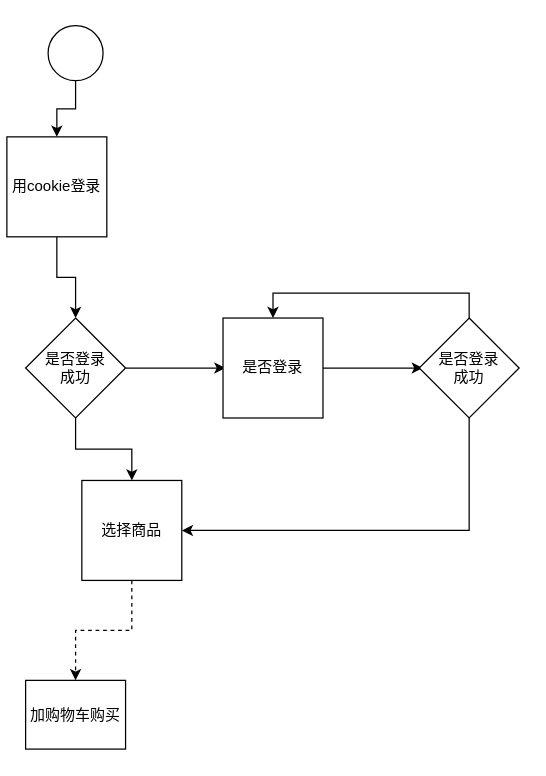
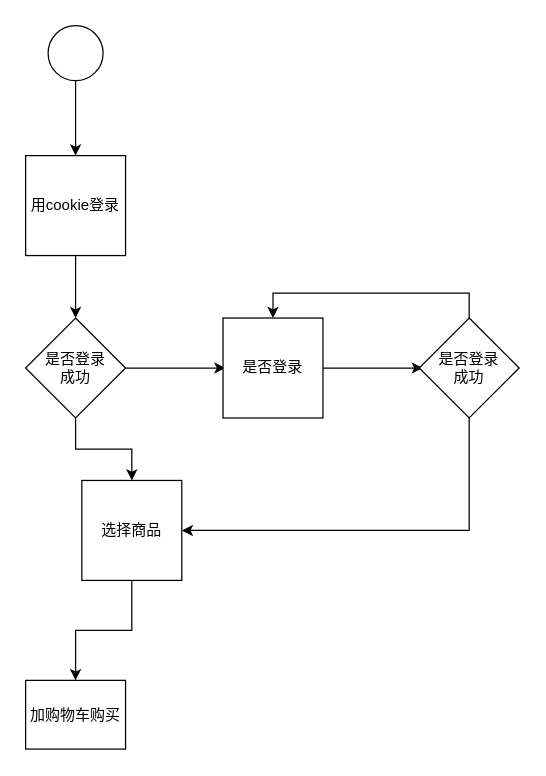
node "用cookie登录": moved (57, 187) -> (76, 206)
edge "选择商品" -> "加购物车购买": style dashed -> solid
